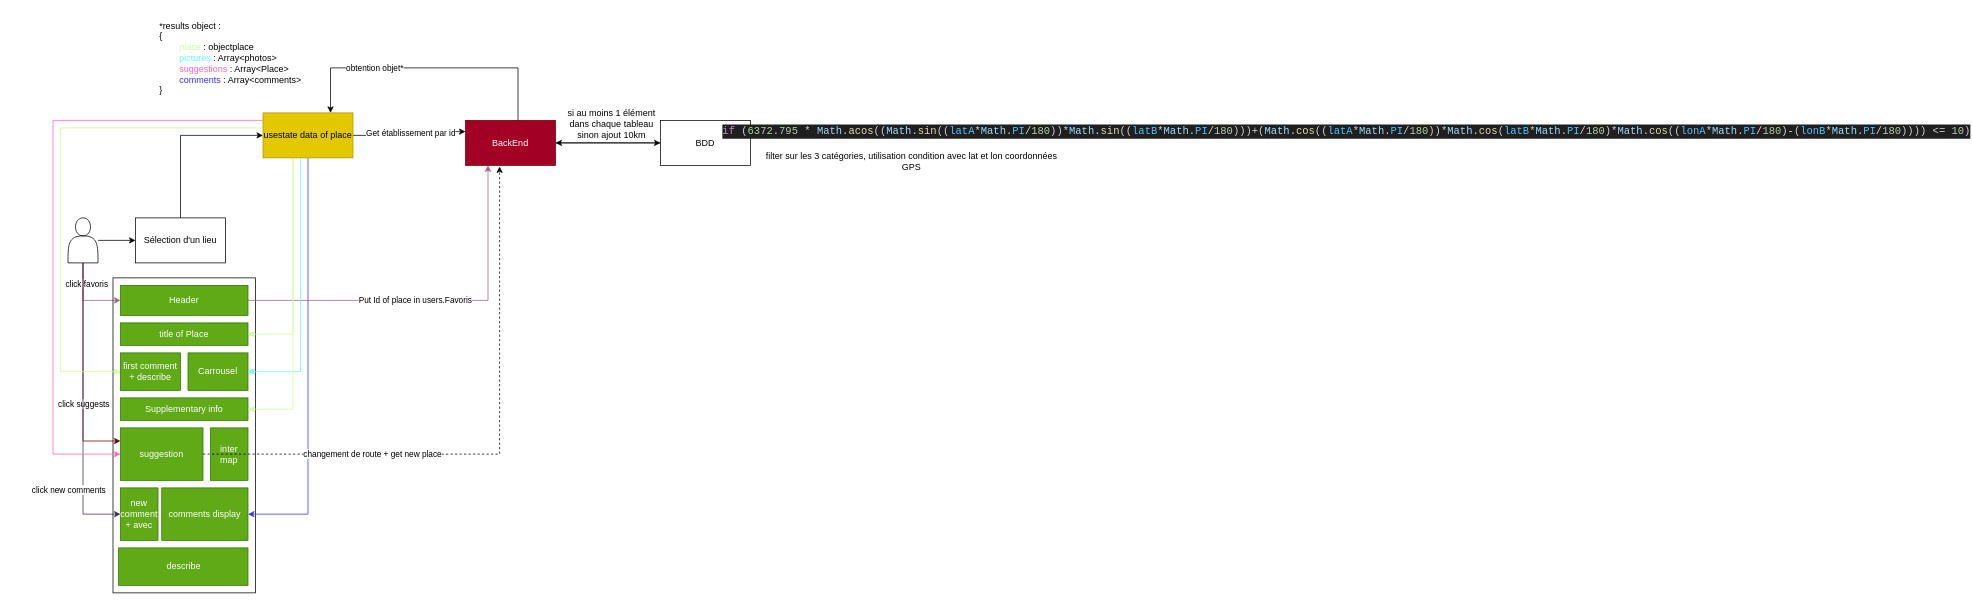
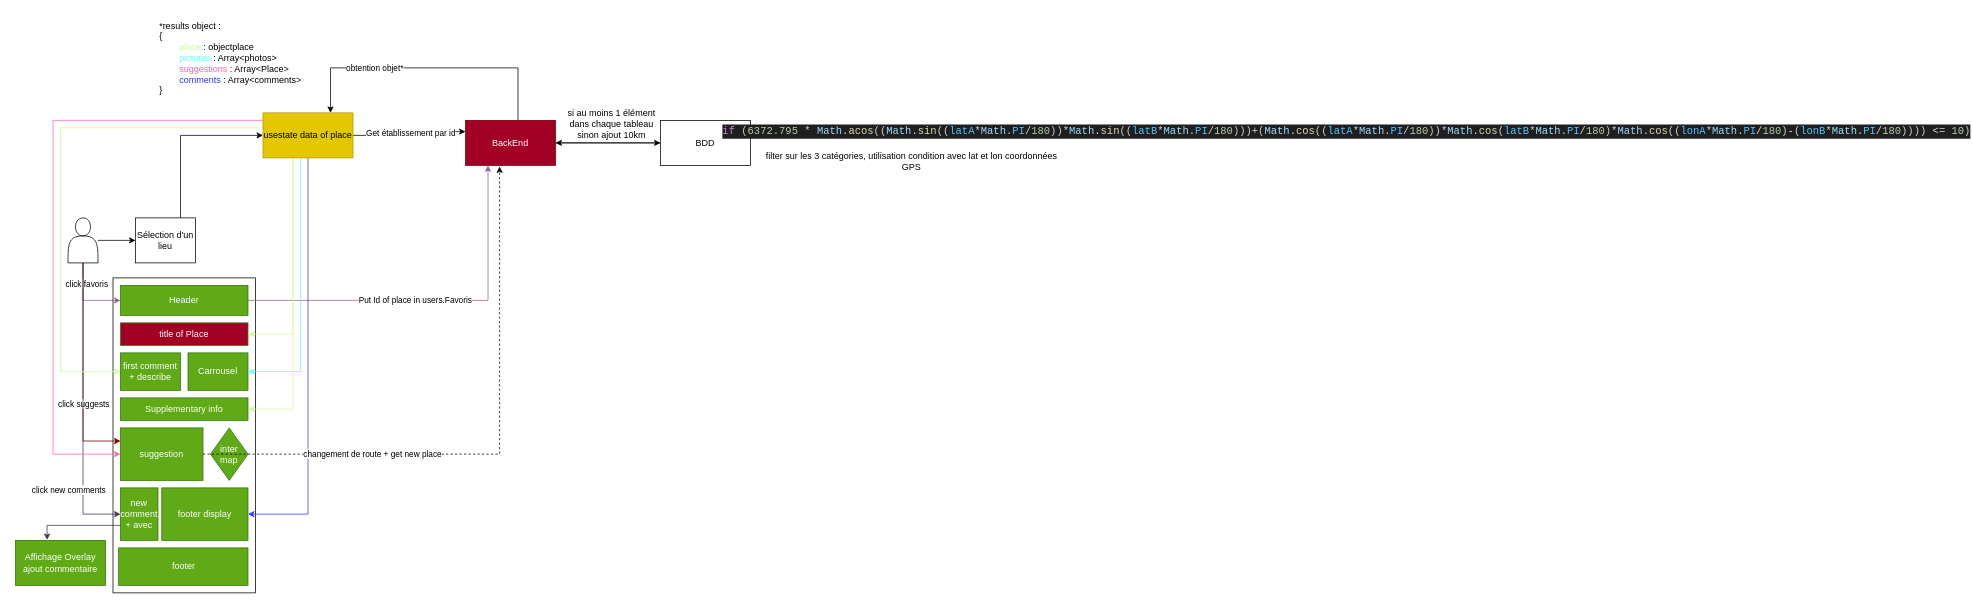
node "Sélection d'un lieu": size 90x45 -> 60x45
node "title of Place": fillcolor #60a917 -> #a20025
node "inter map": shape rectangle -> diamond
node "comments display": label "comments display" -> "footer display"
edge "new comment + avec" -> "Affichage Overlay ajout commentaire": added
node "Affichage Overlay ajout commentaire": added
node "describe": label "describe" -> "footer"
